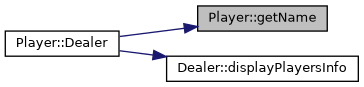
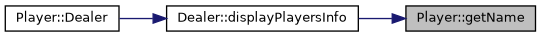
edge "Player::Dealer" -> "Player::getName": now "Dealer::displayPlayersInfo" -> "Player::getName"
